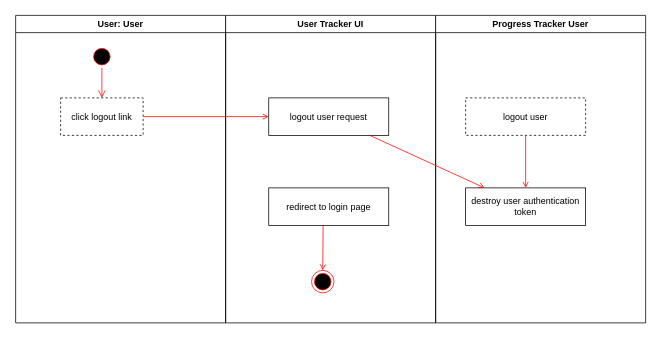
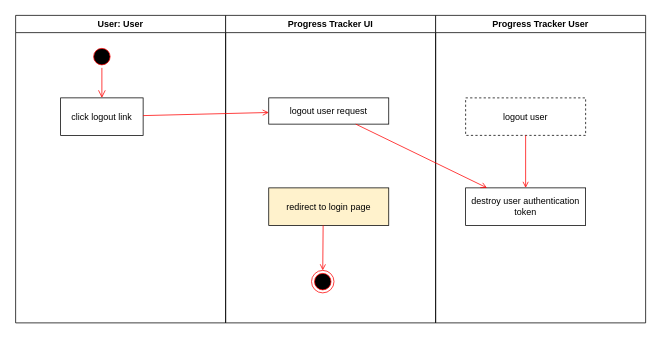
node "User Tracker UI": label "User Tracker UI" -> "Progress Tracker UI"
node "click logout link": style dashed -> solid
node "logout user request": size 120x38 -> 120x26
node "redirect to login page": fillcolor #ffffff -> #fff2cc
